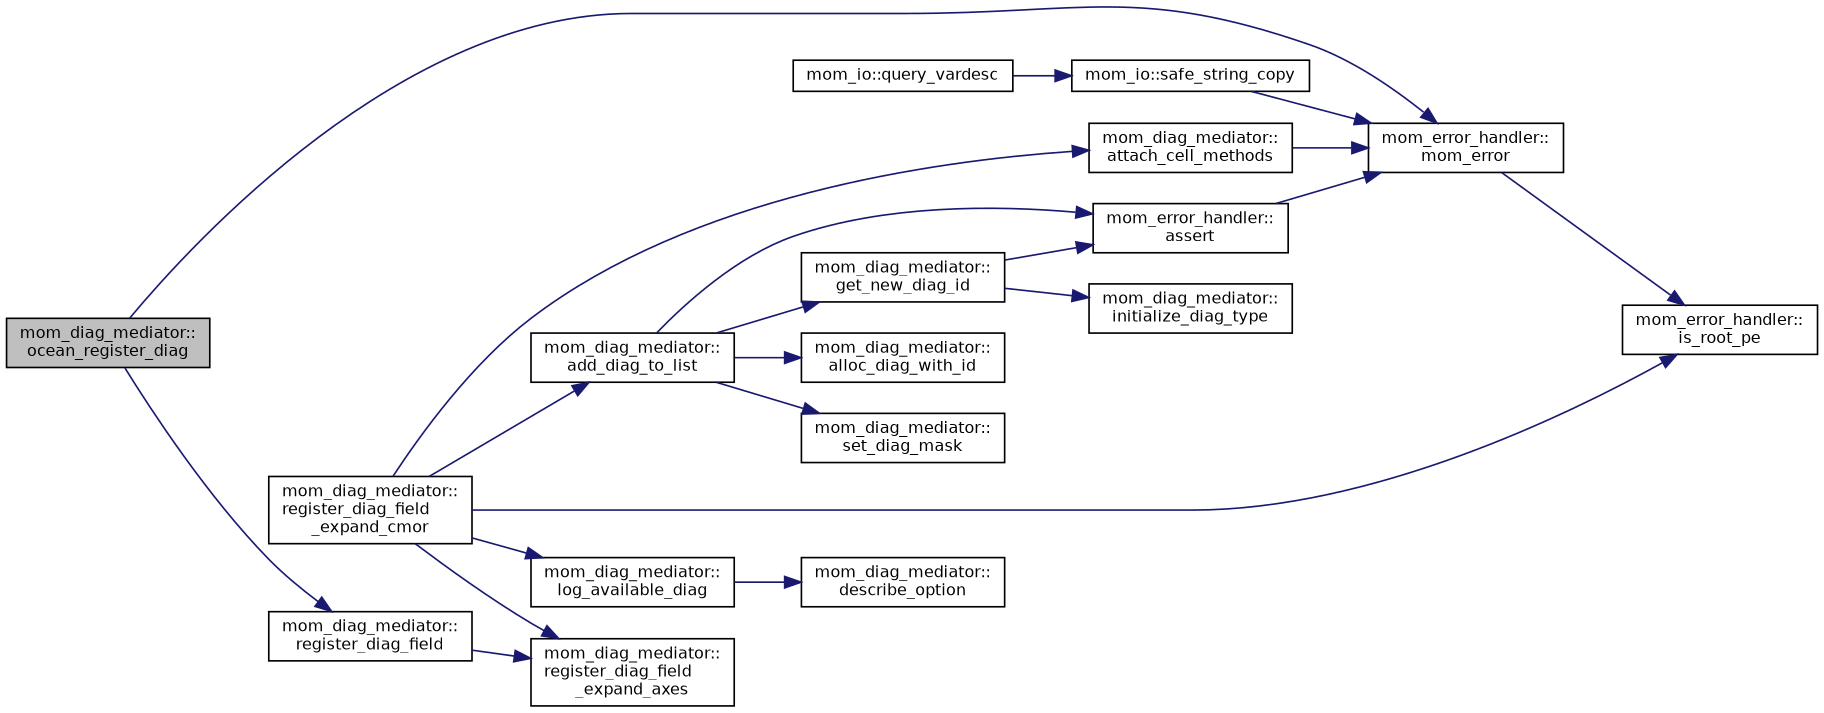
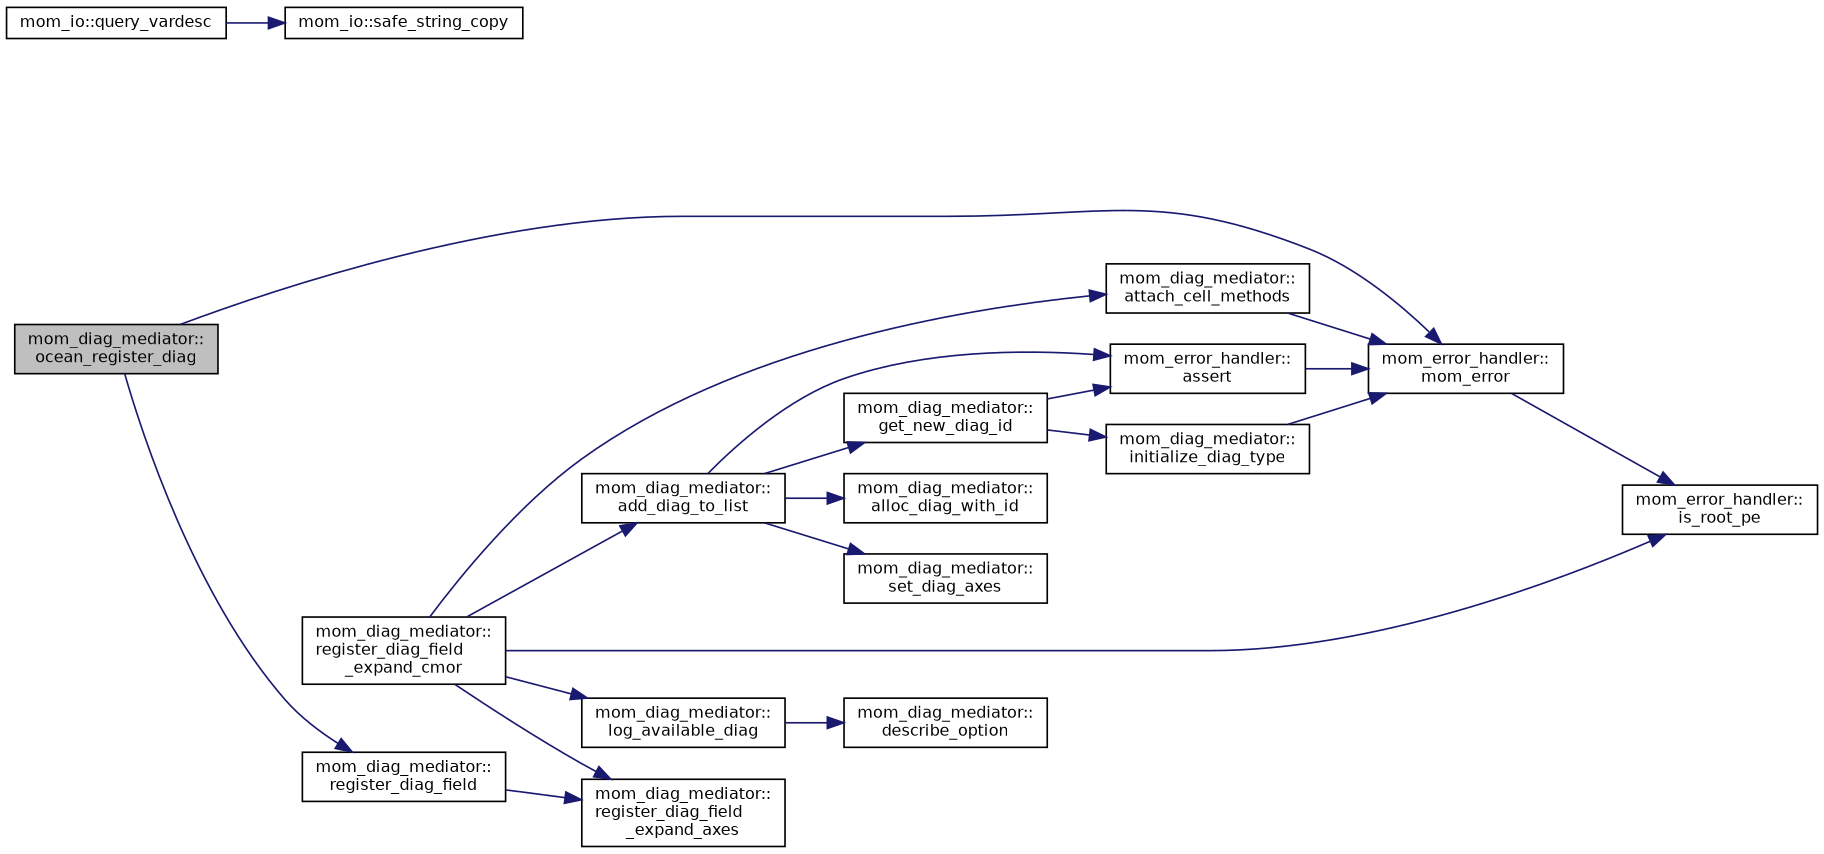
edge "mom_io::safe_string_copy" -> "mom_error_handler:: mom_error": now "mom_diag_mediator:: initialize_diag_type" -> "mom_error_handler:: mom_error"
node "mom_diag_mediator:: set_diag_mask": label "mom_diag_mediator:: set_diag_mask" -> "mom_diag_mediator:: set_diag_axes"
